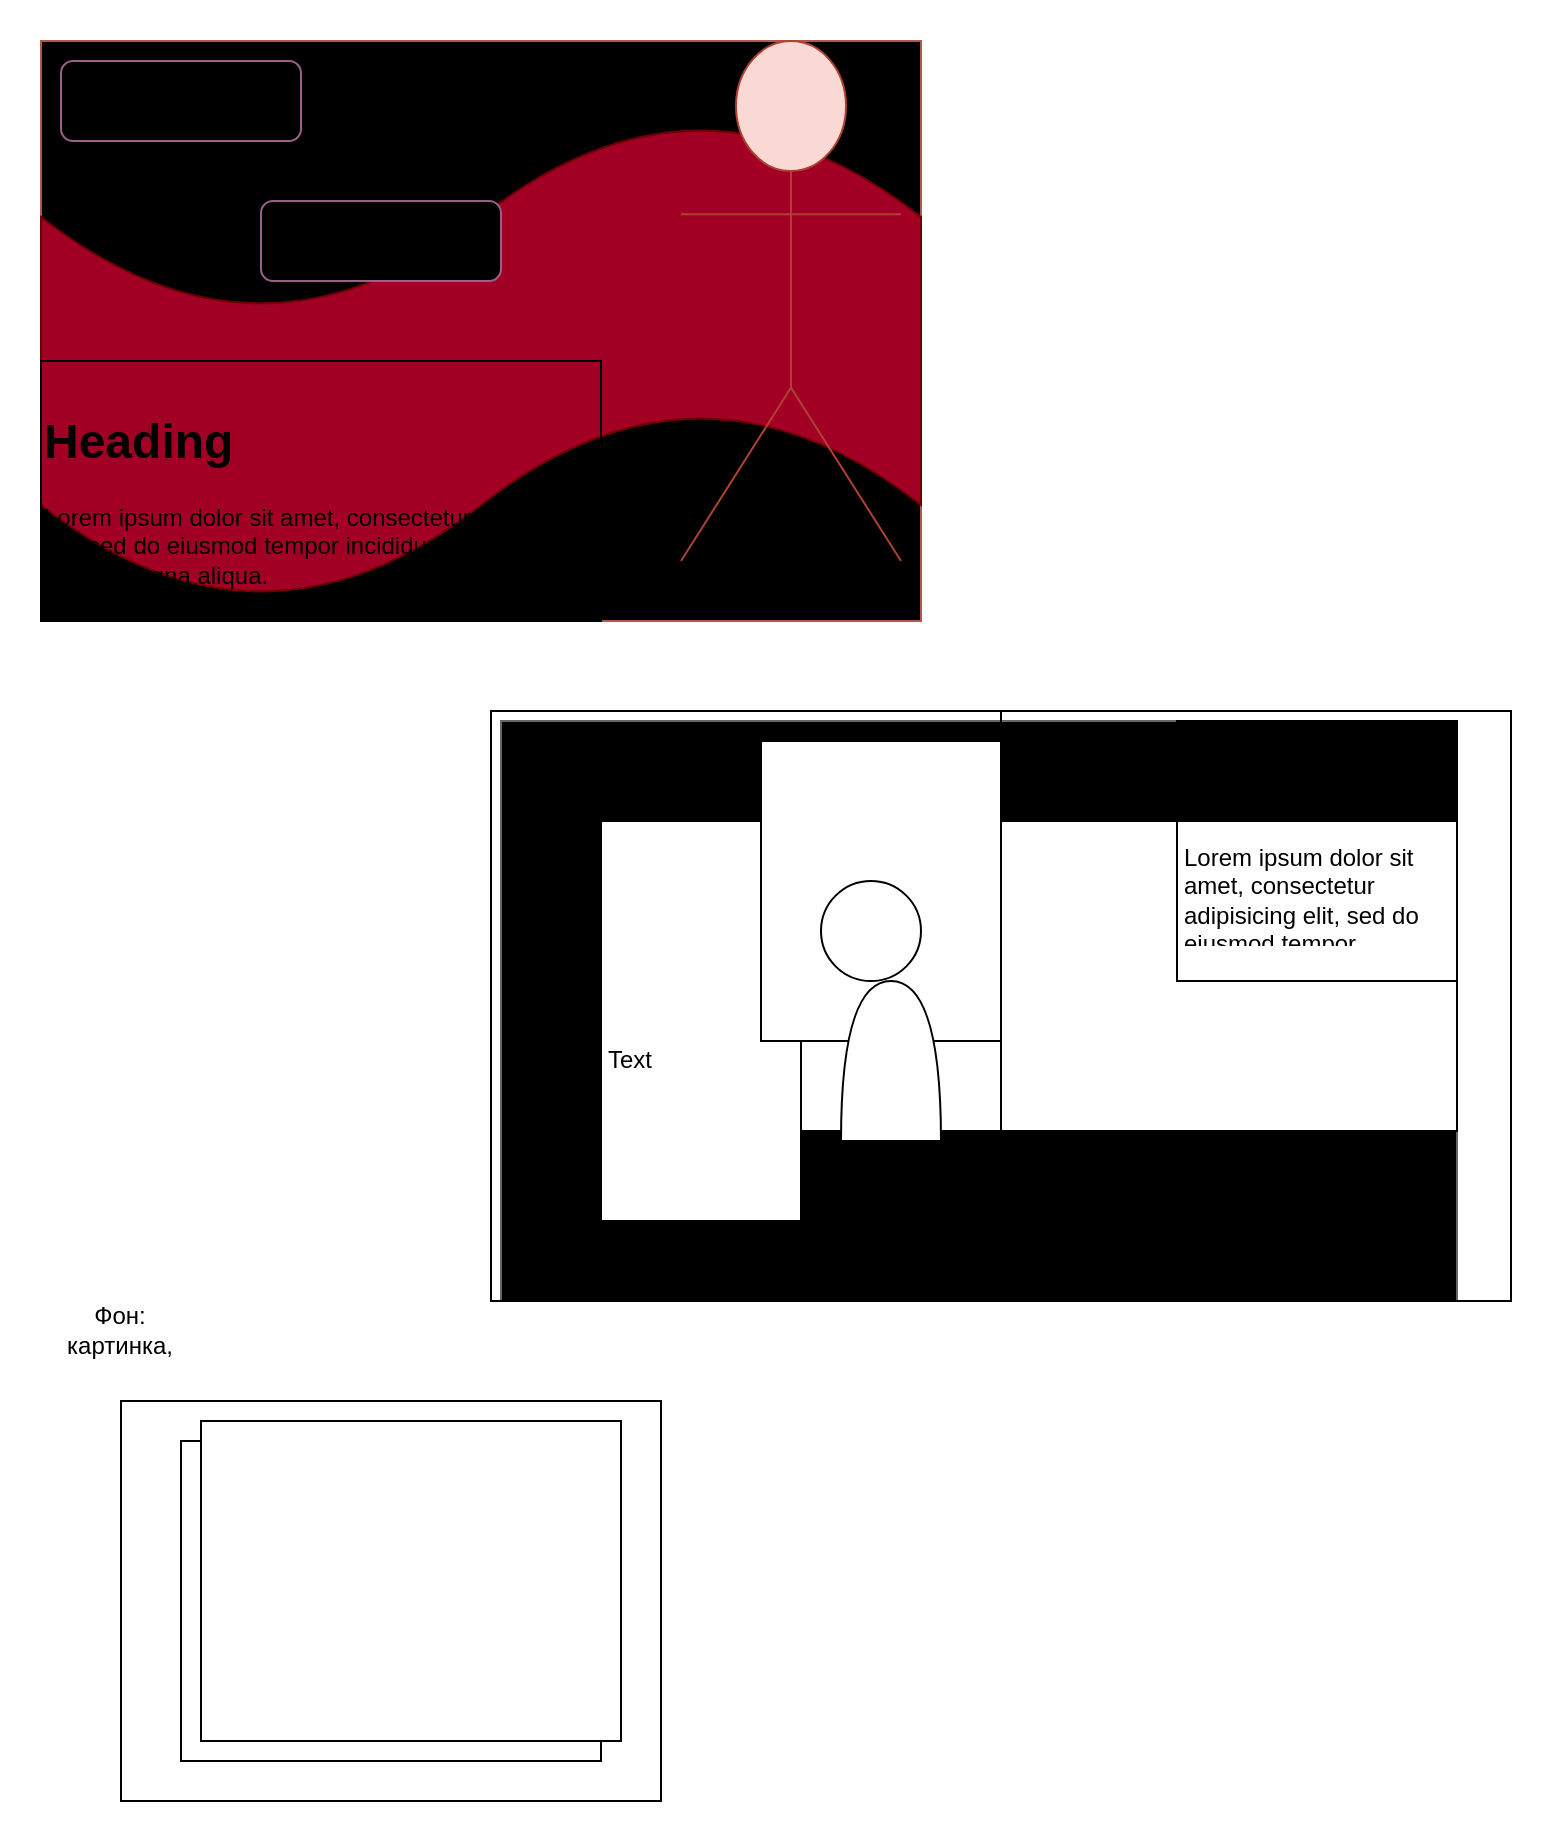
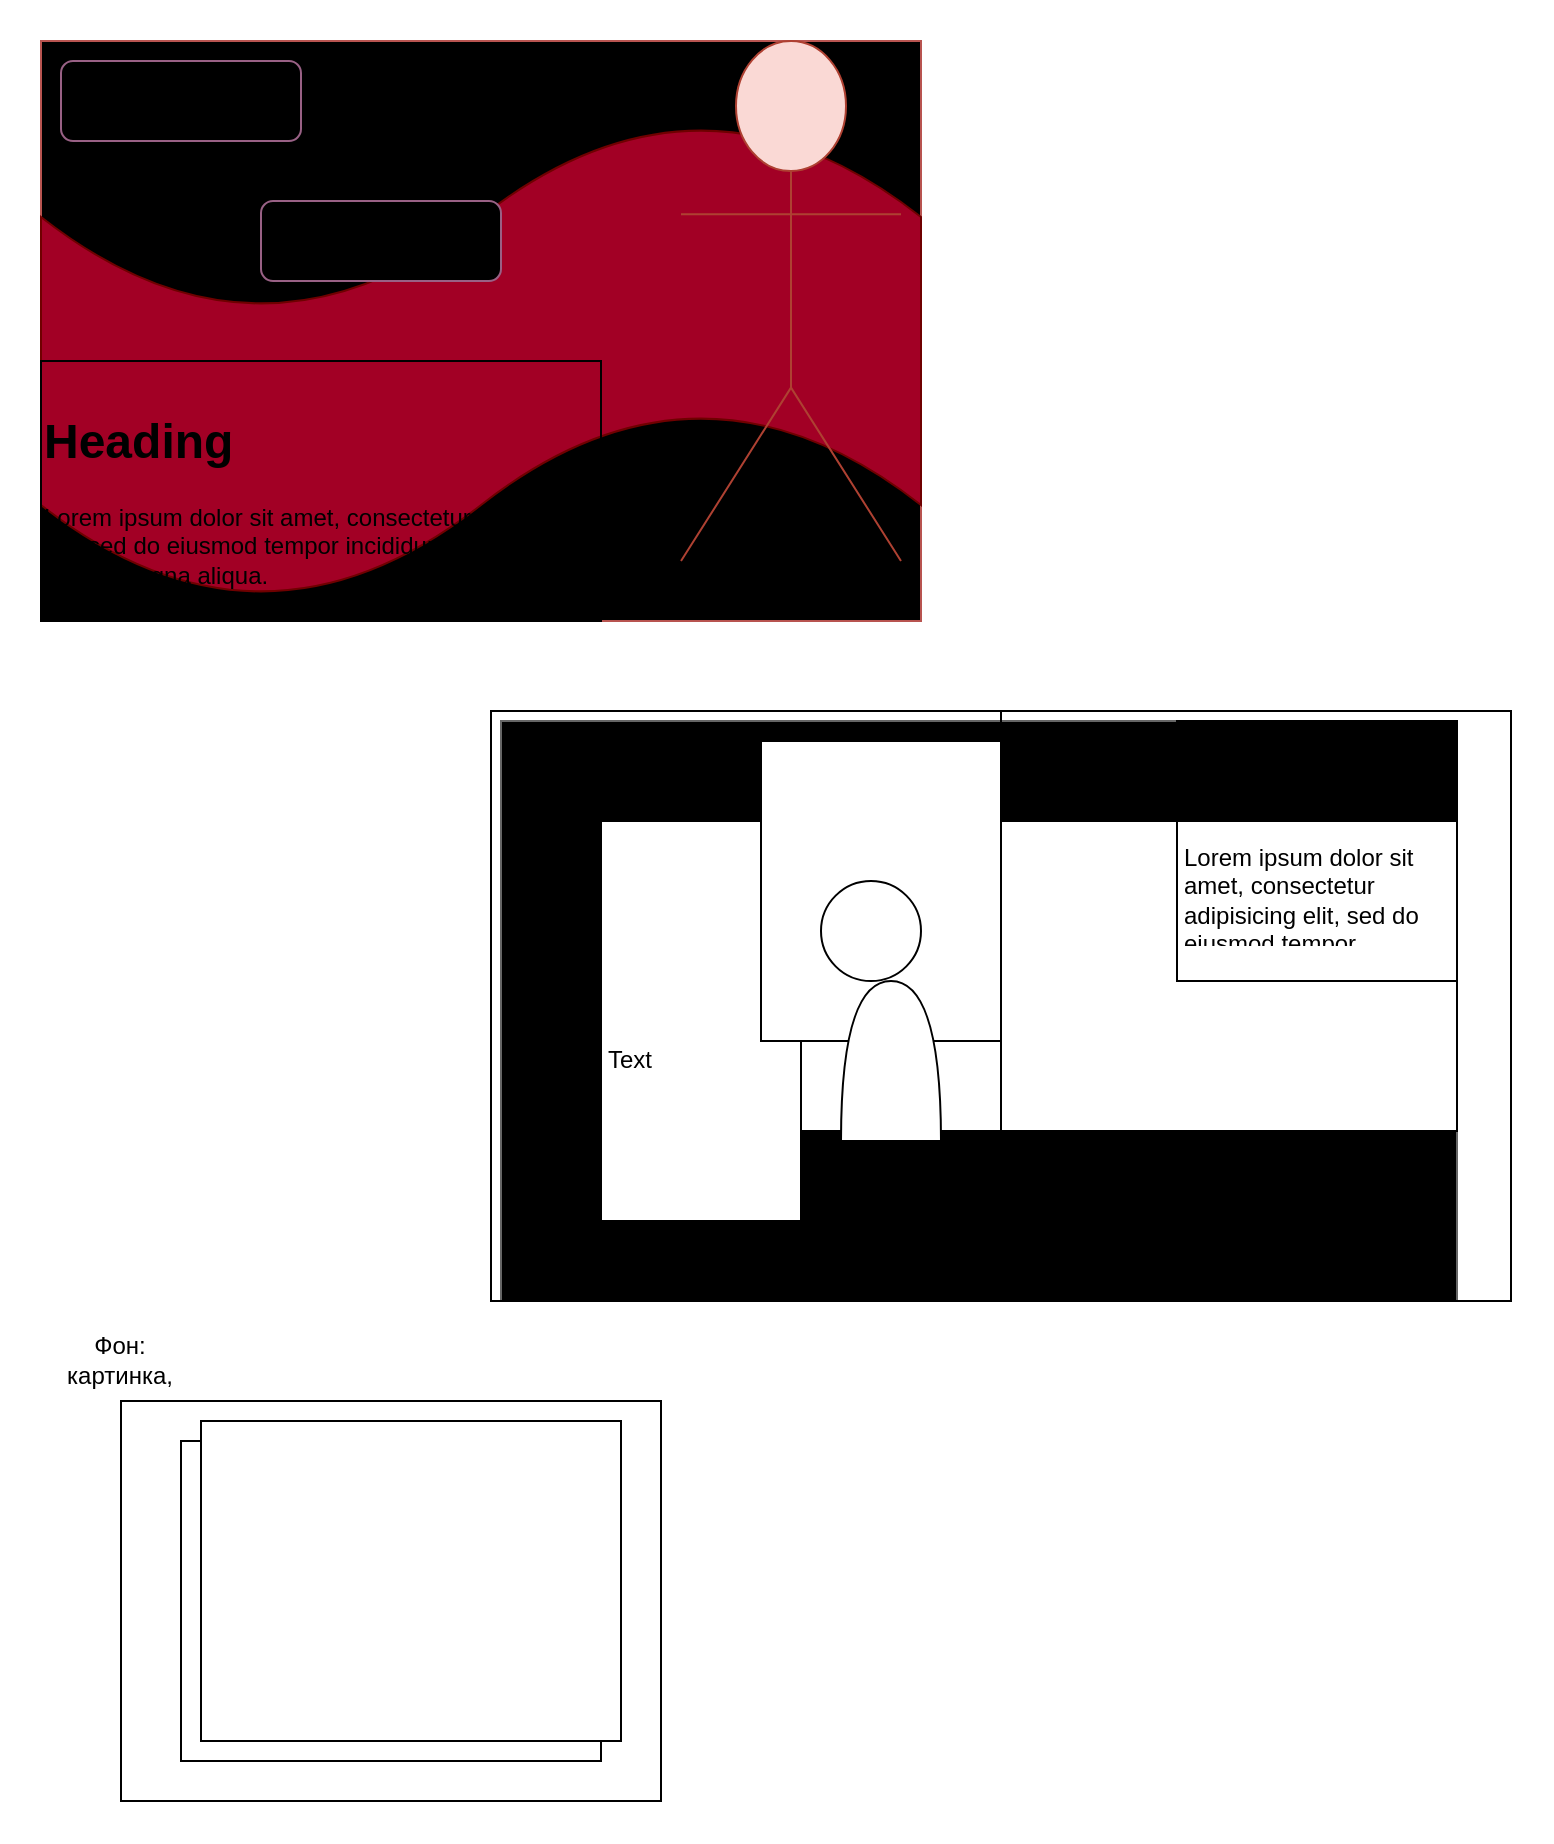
node "Фон: картинка,": moved (121, 1331) -> (121, 1361)
